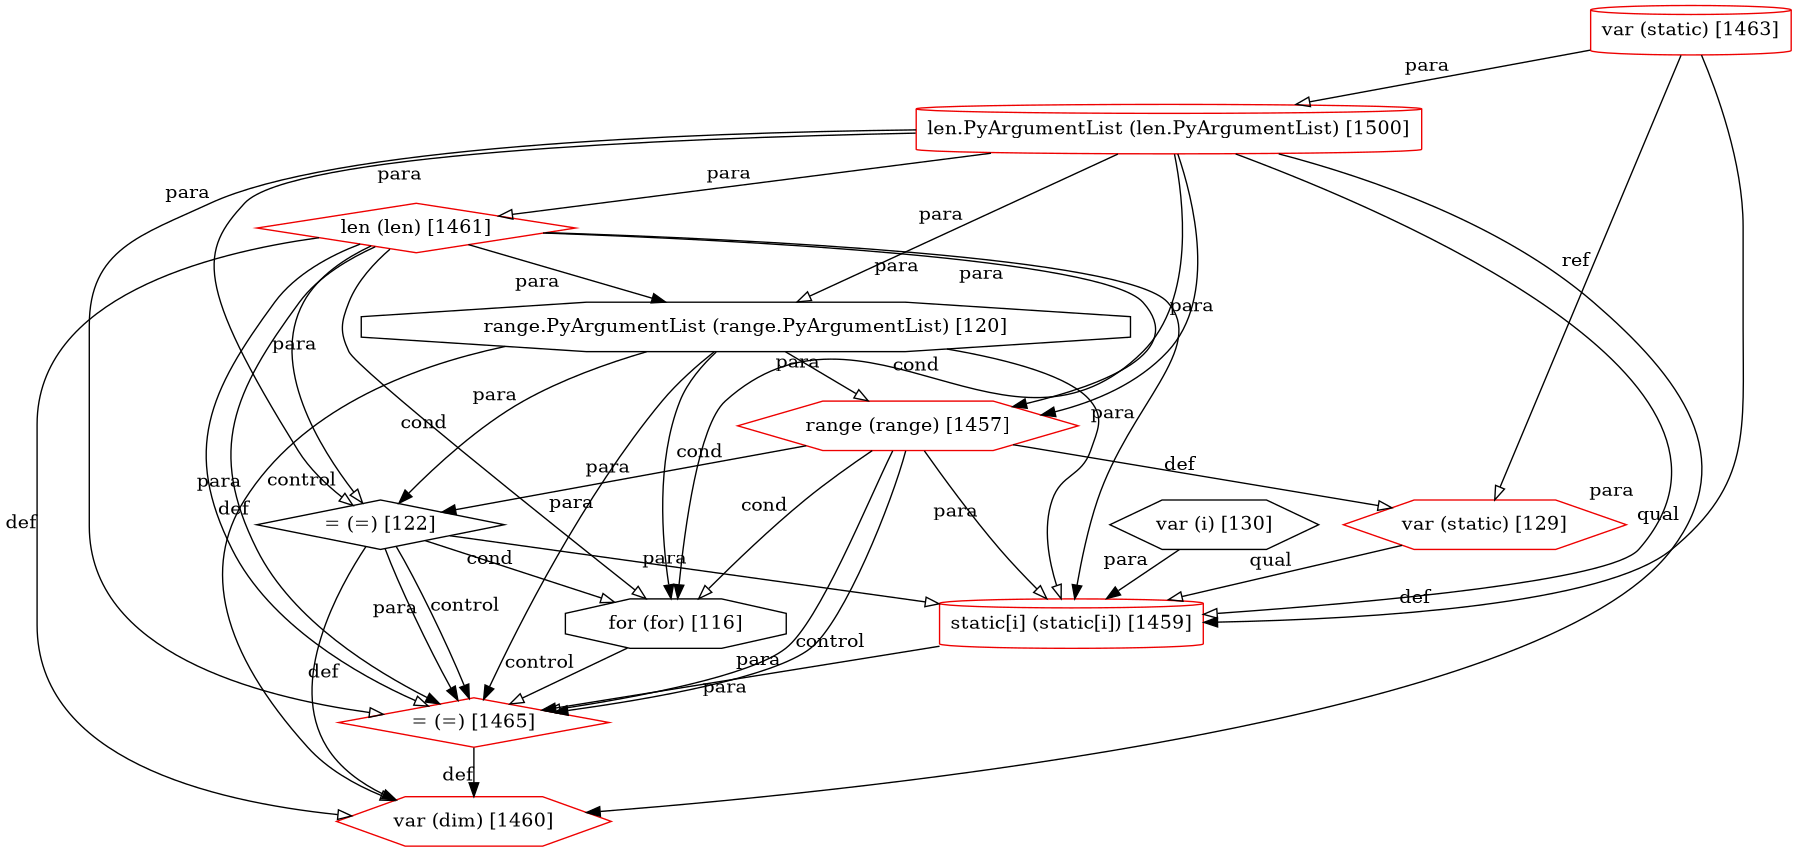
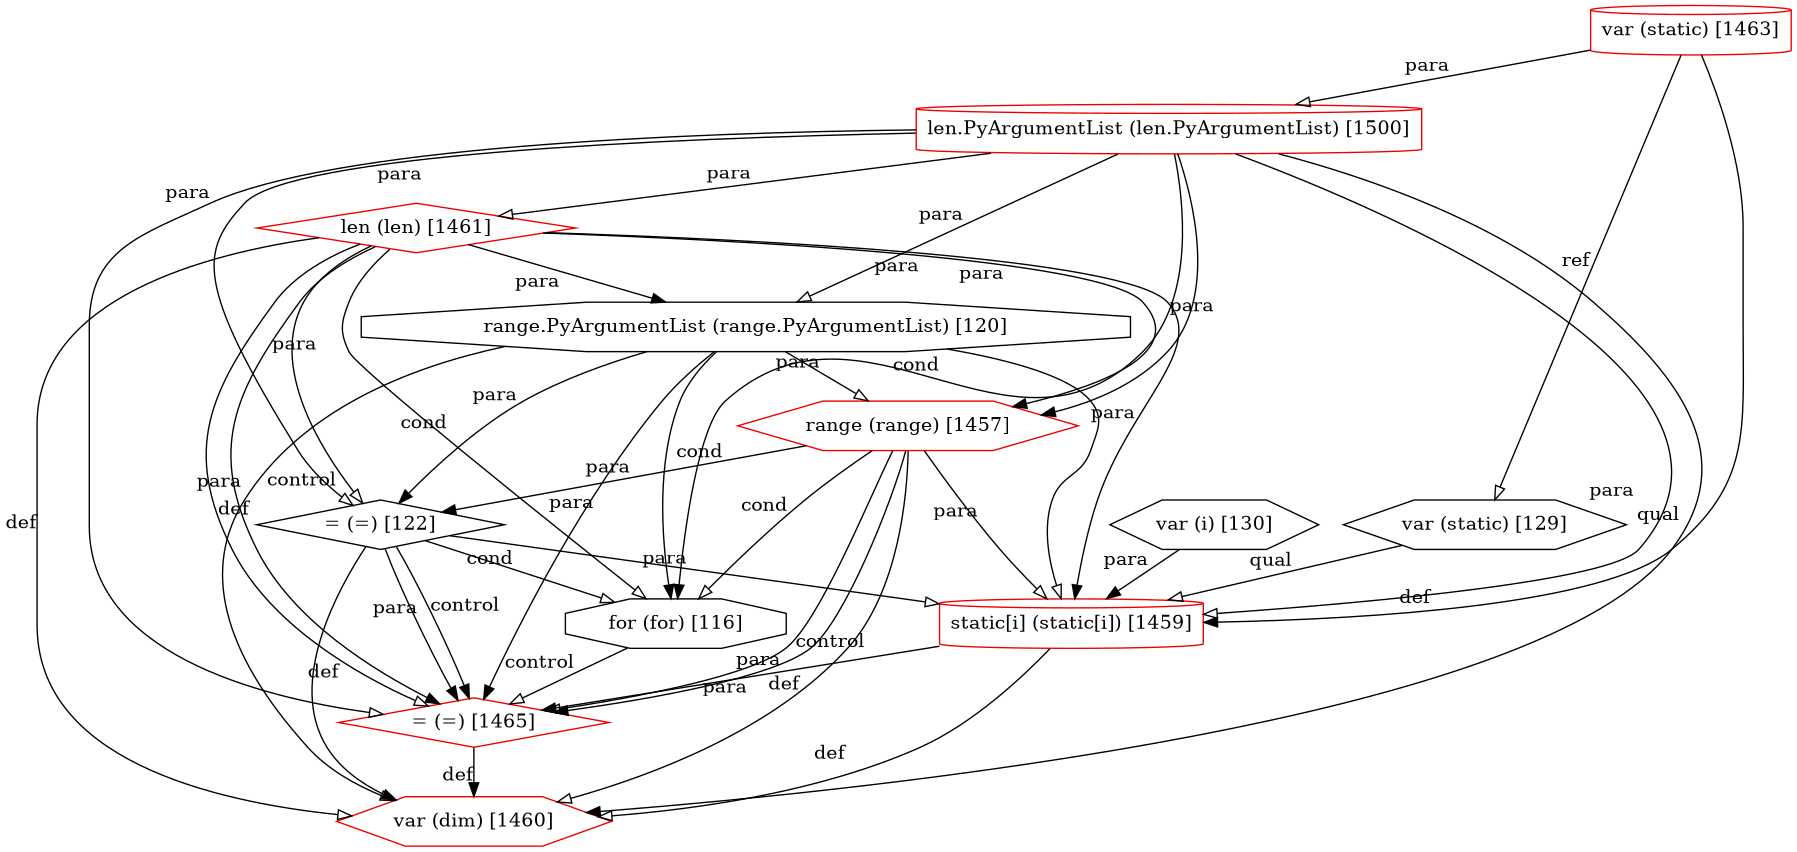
edge "range (range) [1457]" -> "var (static) [129]": now "range (range) [1457]" -> "var (dim) [1460]"
node "var (static) [129]": color red2 -> null
edge "static[i] (static[i]) [1459]" -> "var (dim) [1460]": added, label "def"
